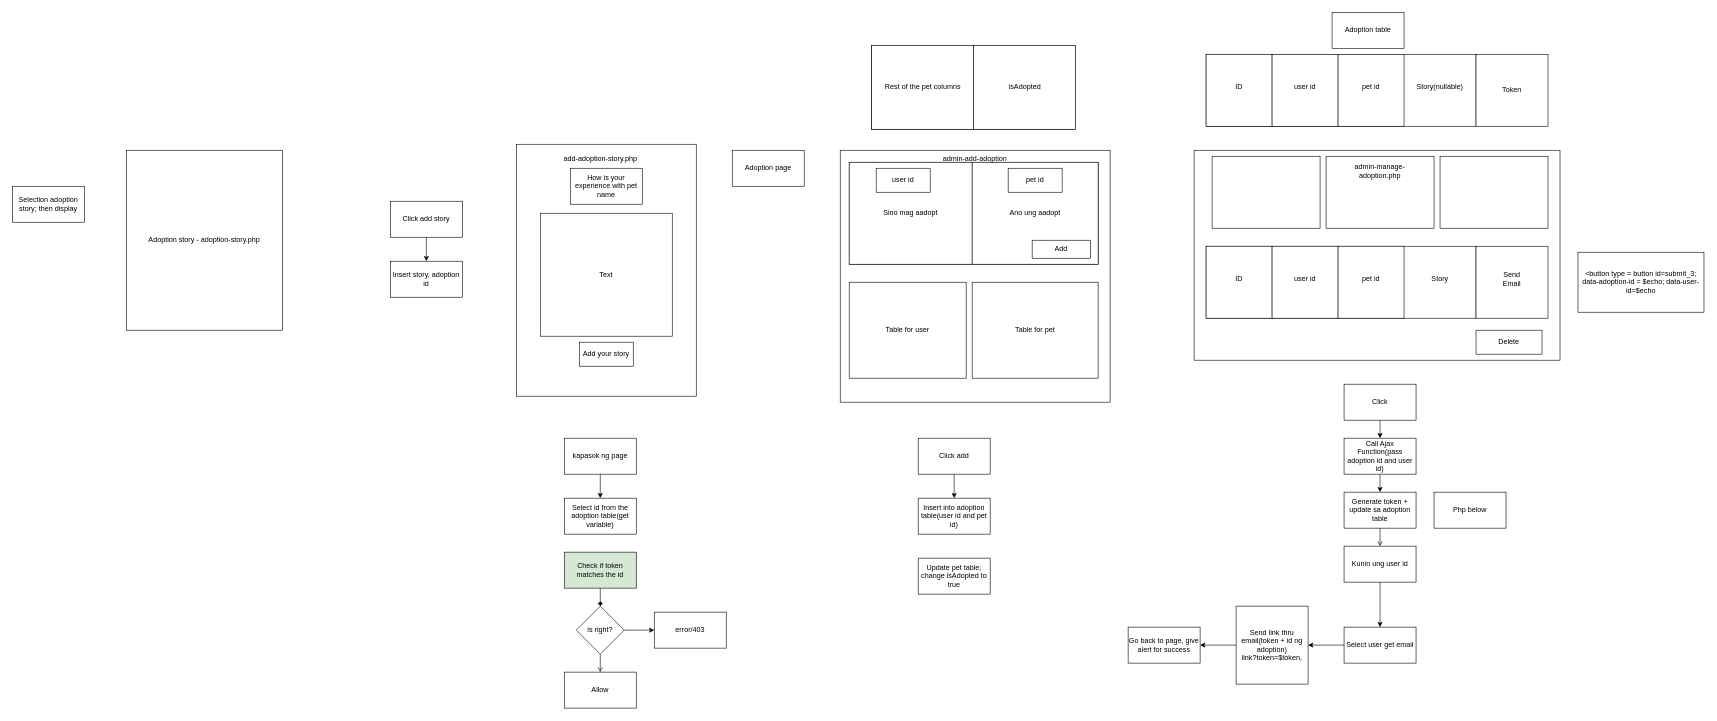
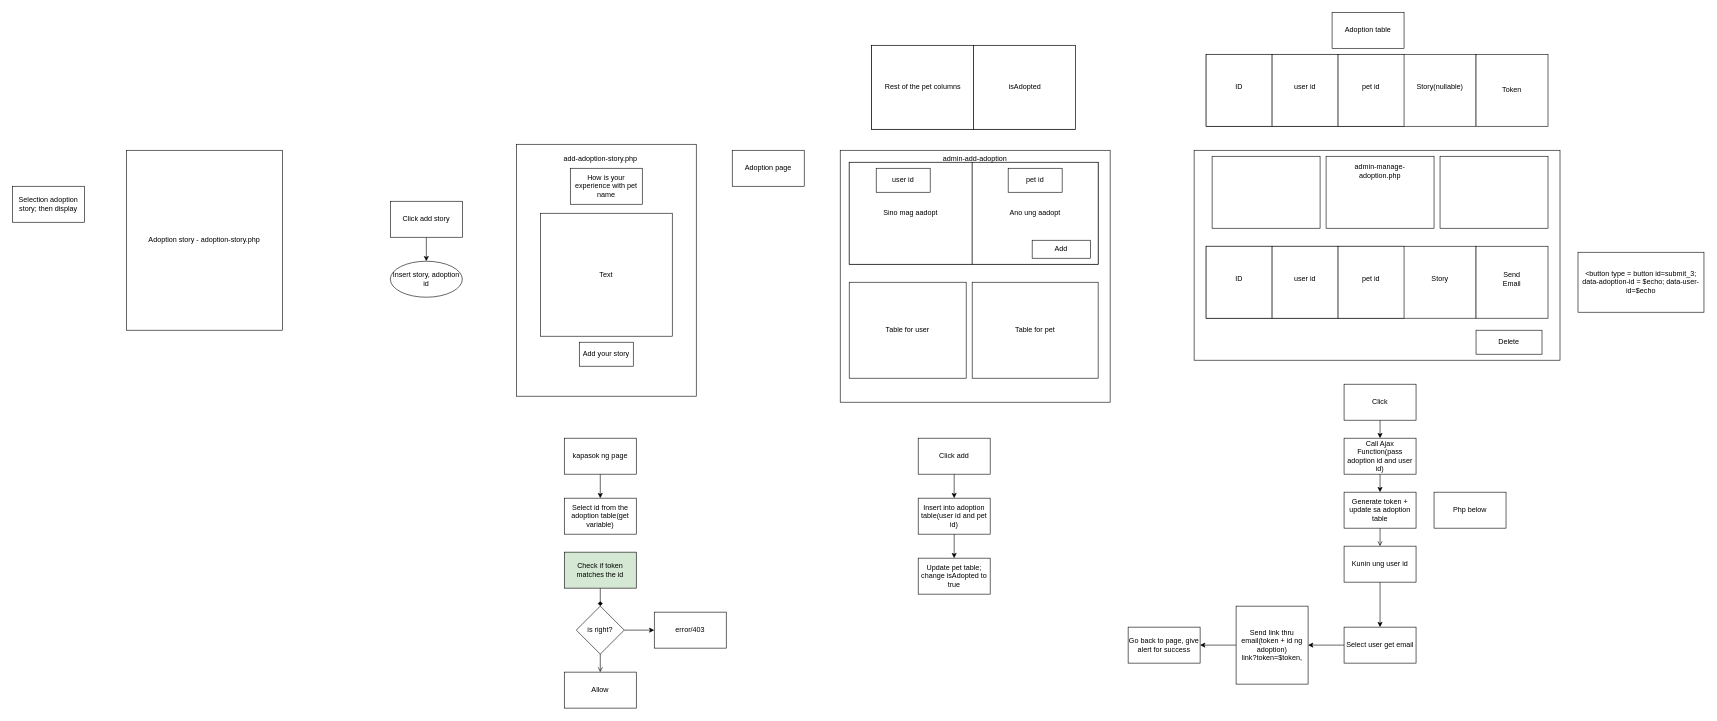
node "Insert story, adoption id": shape rectangle -> ellipse
edge "Insert into adoption table(user id and pet id)" -> "Update pet table; change isAdopted to true": added
